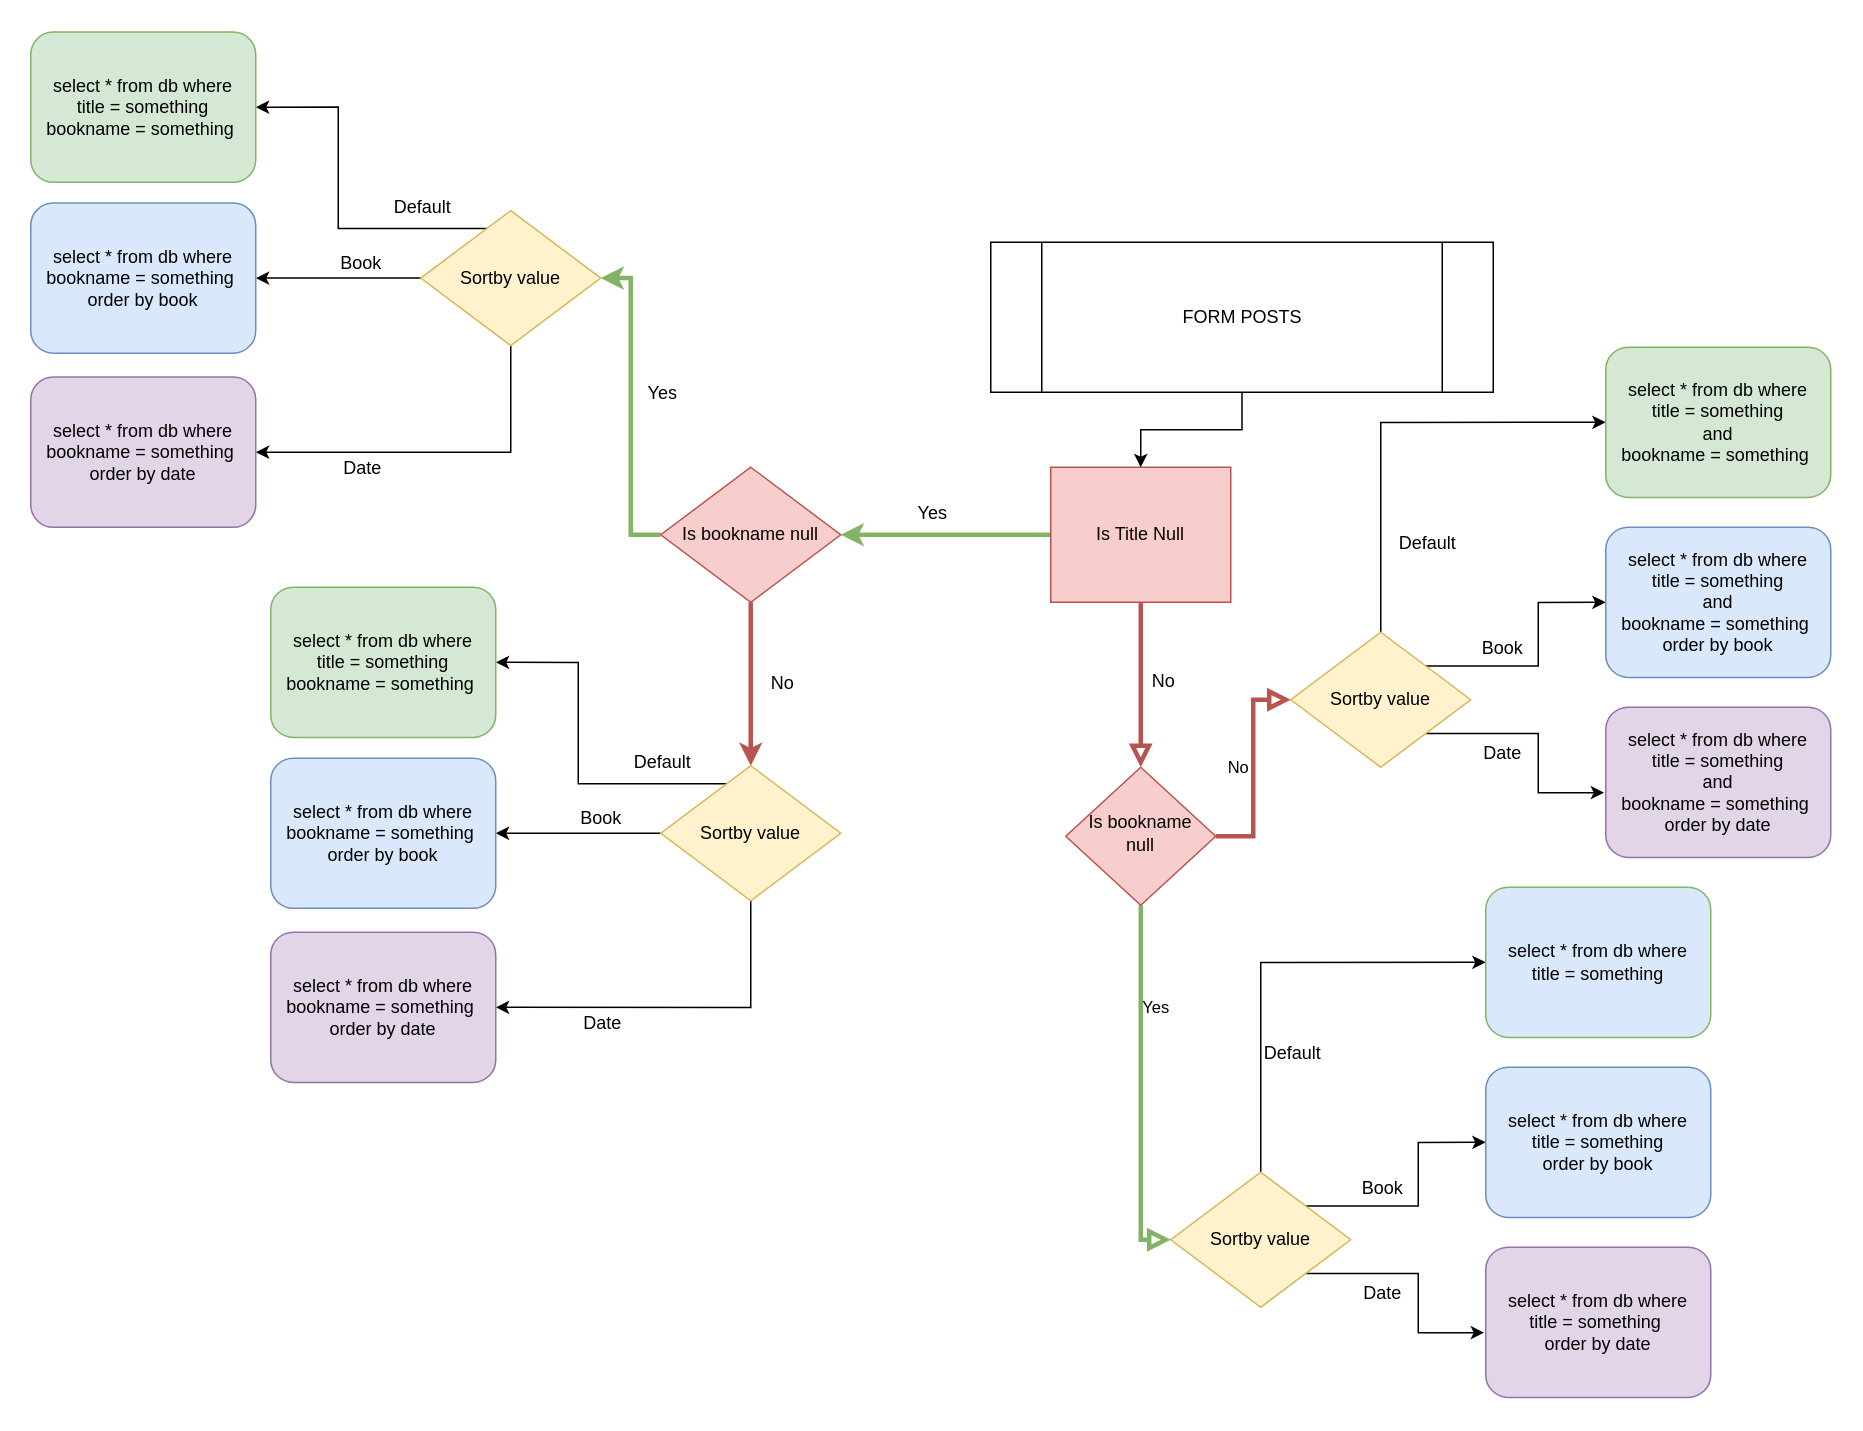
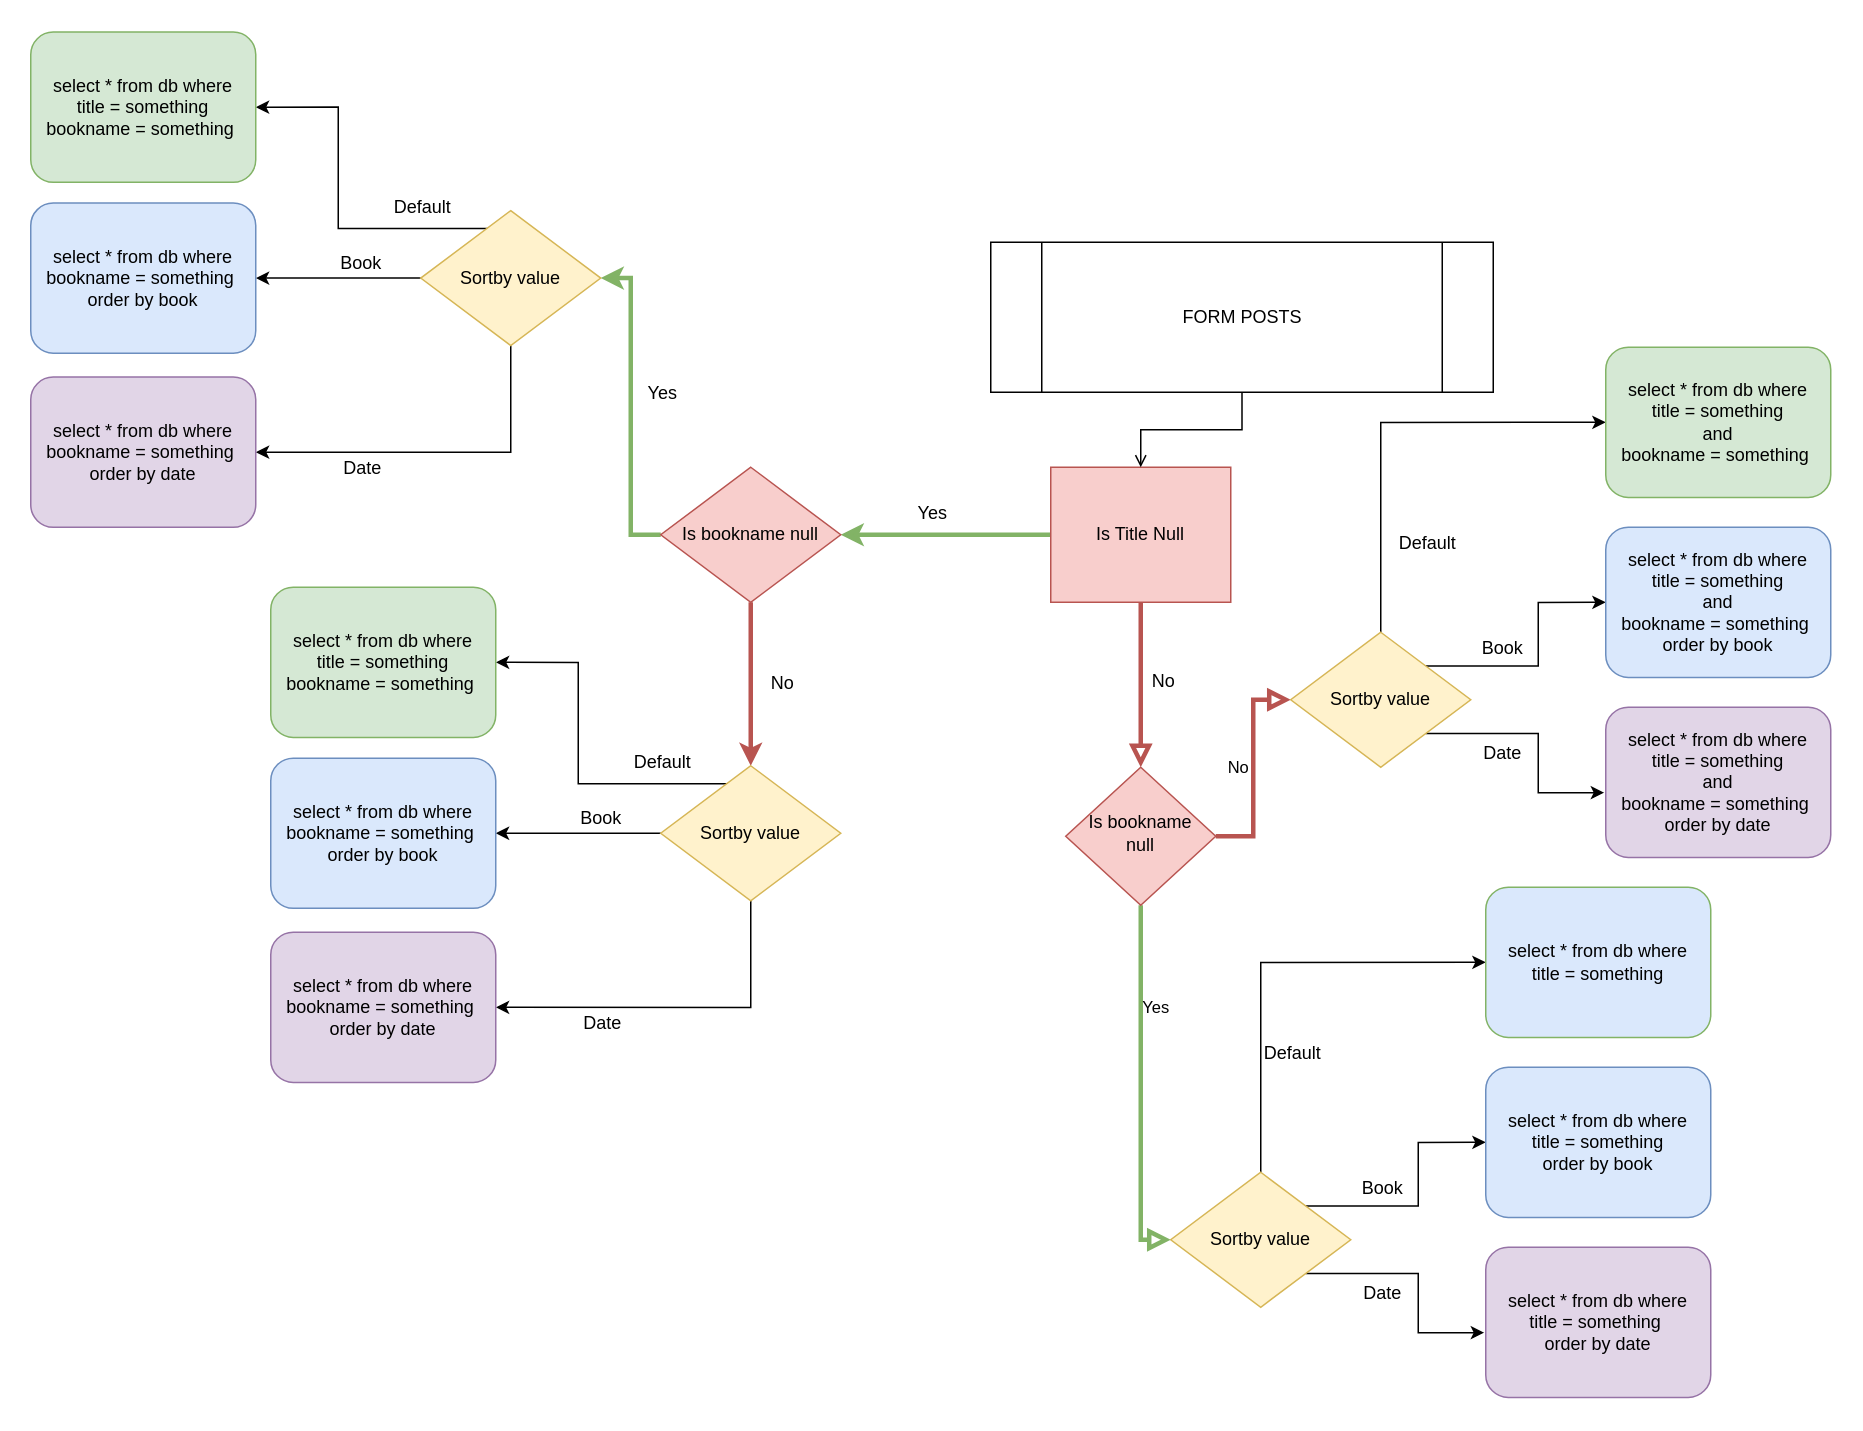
edge "FORM POSTS" -> "Is Title Null": arrowhead classic -> open
